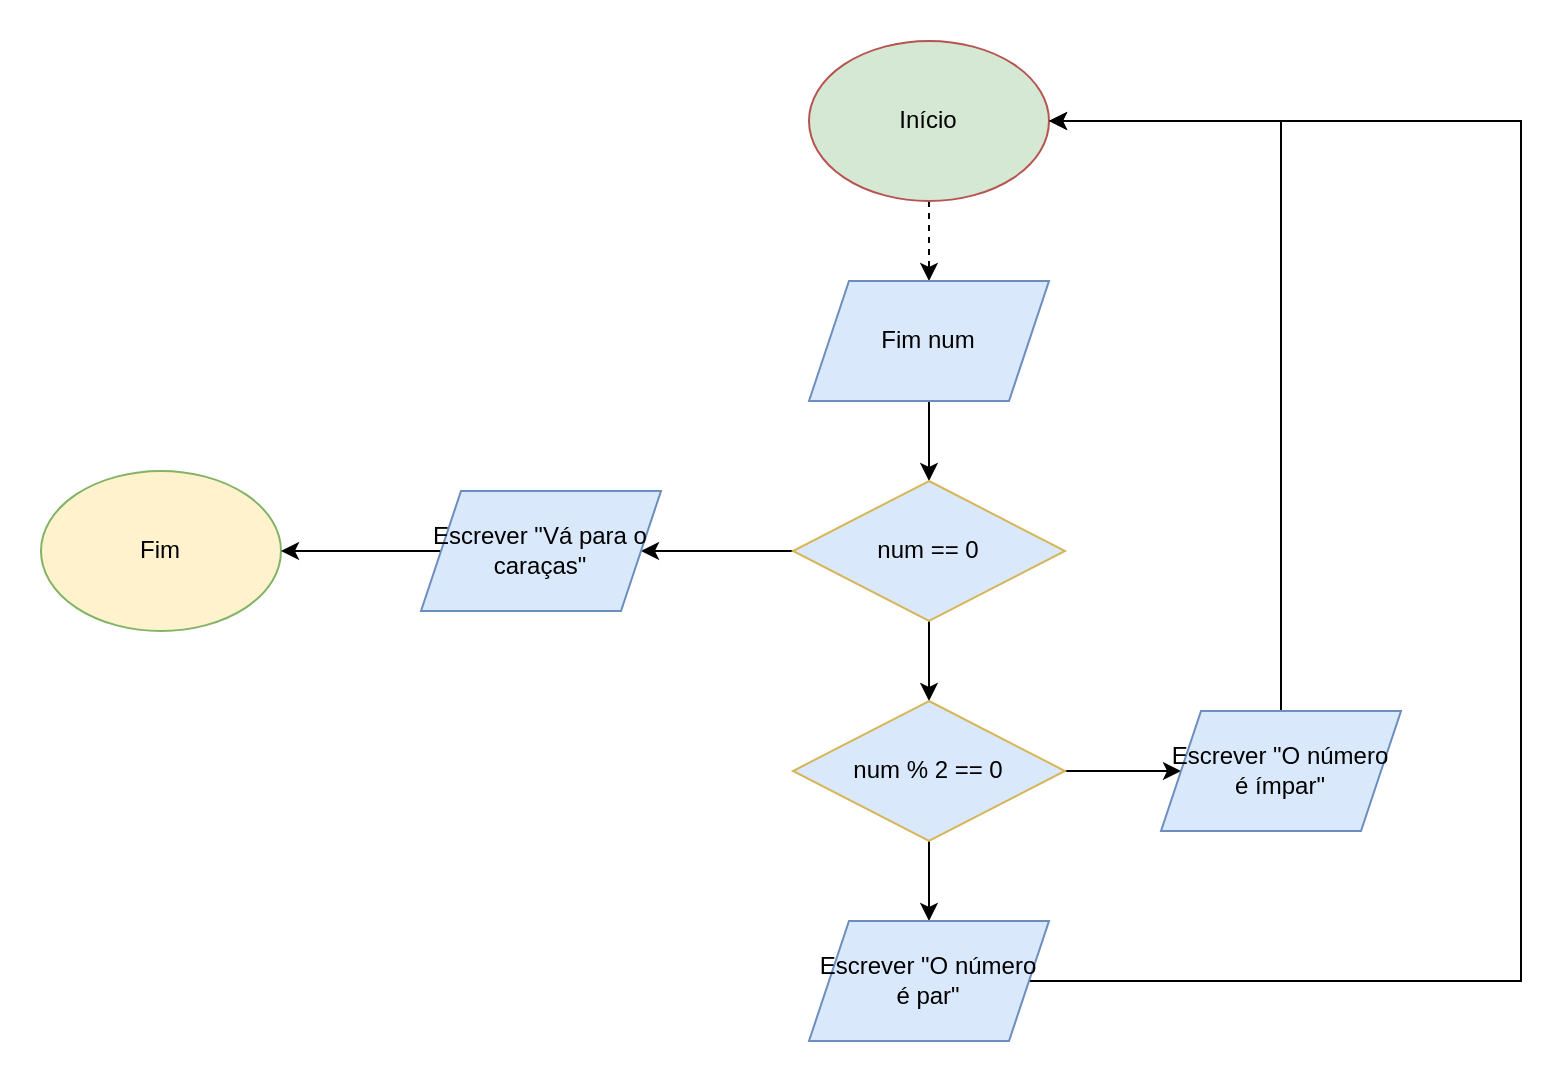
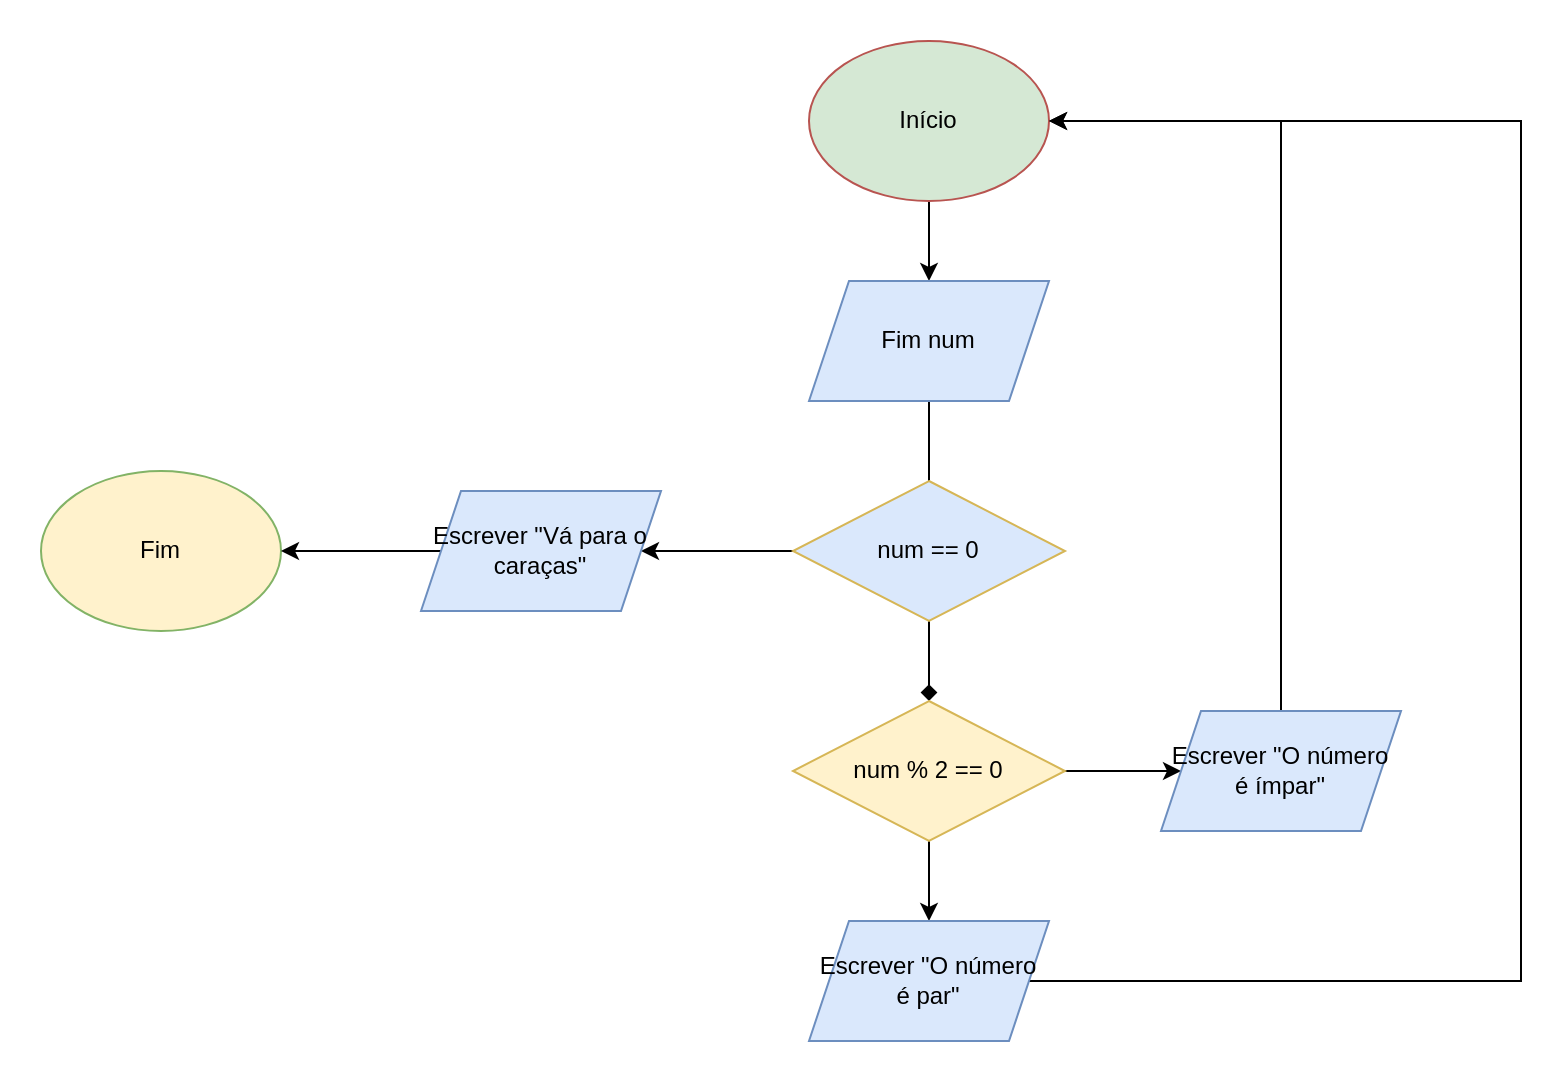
edge "Início" -> "Fim num": style dashed -> solid
edge "Fim num" -> "num == 0": arrowhead classic -> none
edge "num == 0" -> "num % 2 == 0": arrowhead classic -> diamond
node "num % 2 == 0": fillcolor #dae8fc -> #fff2cc
